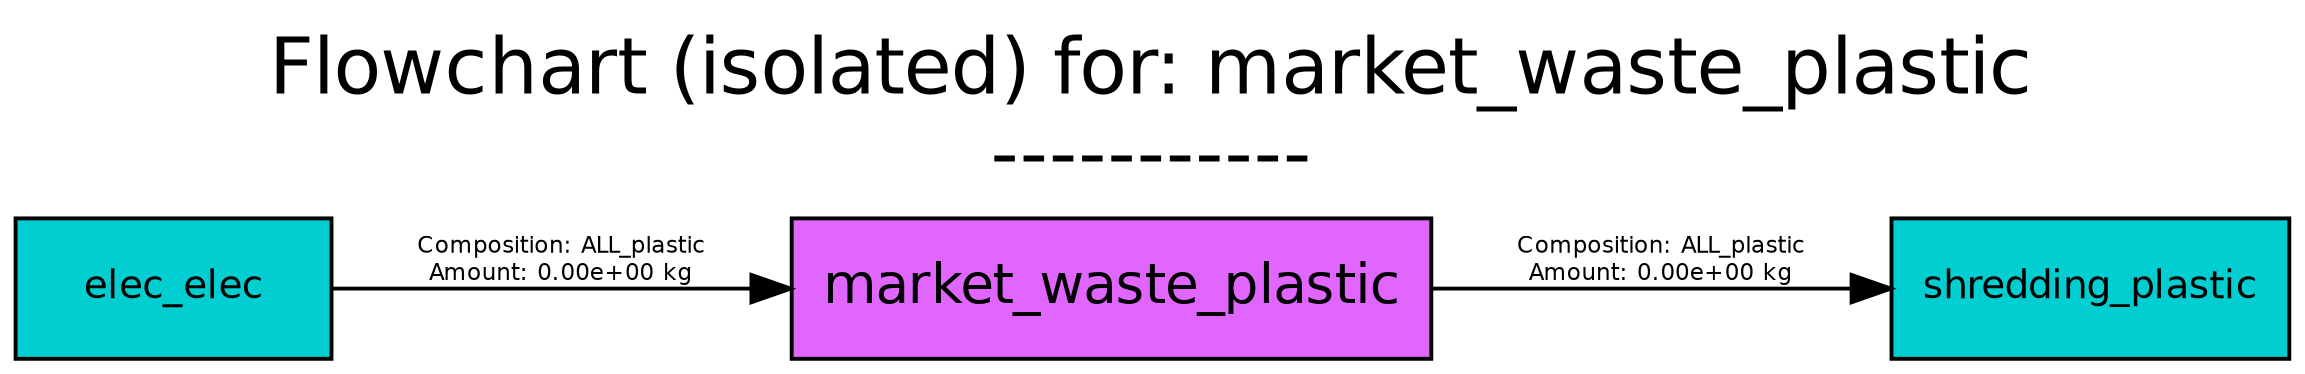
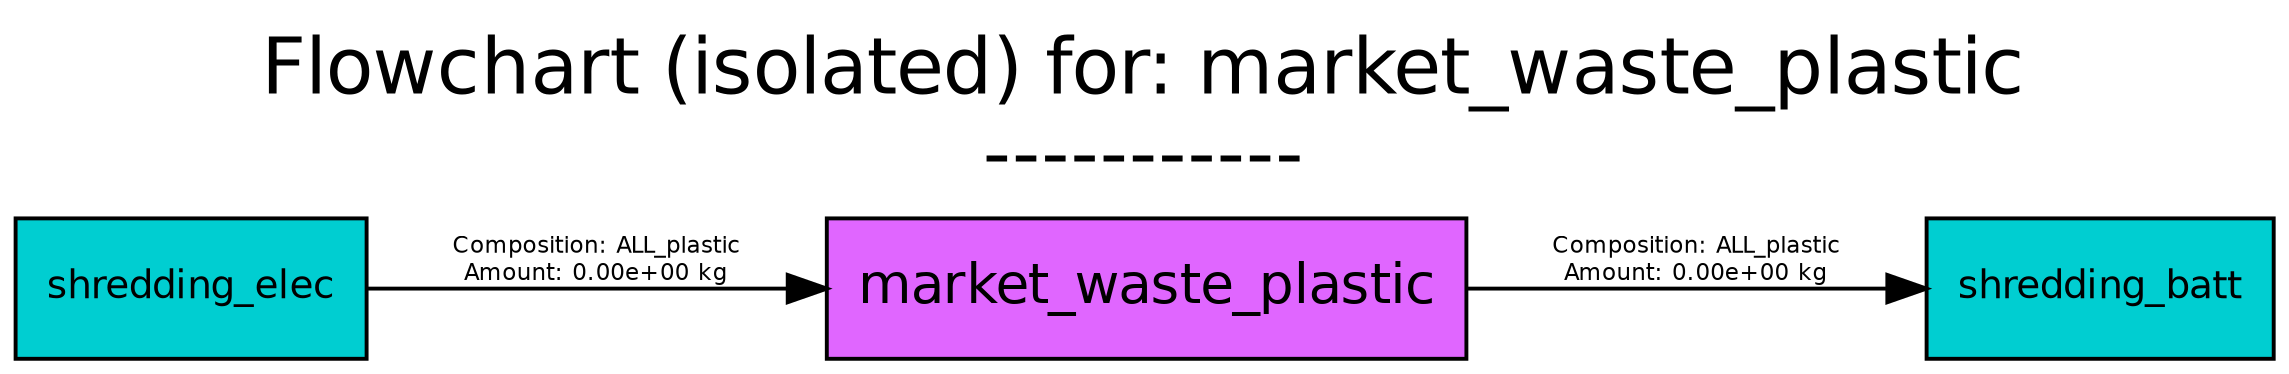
node "elec_elec": label "elec_elec" -> "shredding_elec"
node "shredding_plastic": label "shredding_plastic" -> "shredding_batt"
